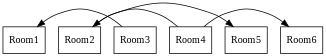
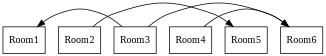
edge "Room3" -> "Room6": added
edge "Room4" -> "Room2": removed
